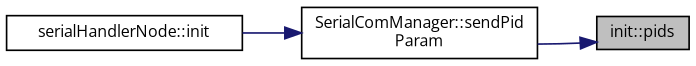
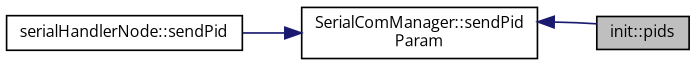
node "serialHandlerNode::init": label "serialHandlerNode::init" -> "serialHandlerNode::sendPid"
edge "SerialComManager::sendPid Param" -> "init::pids": reversed
